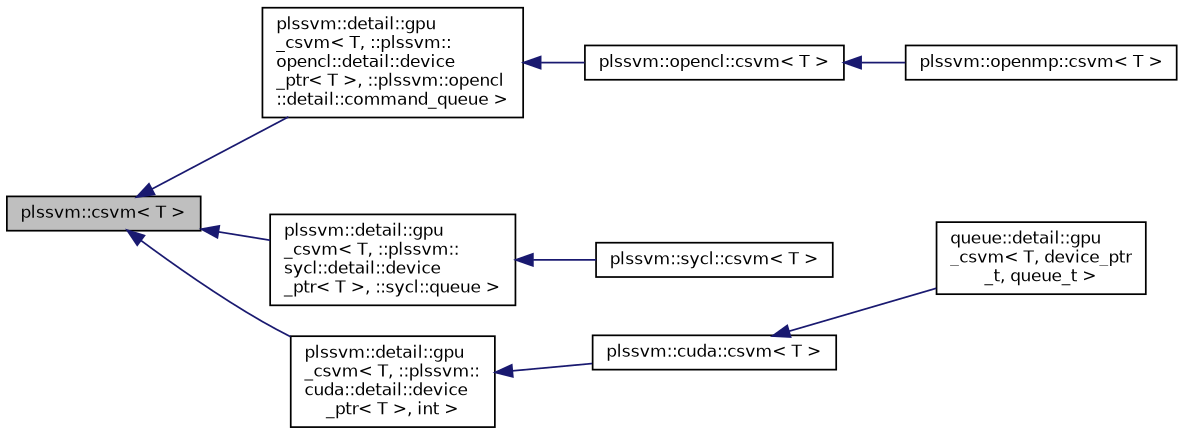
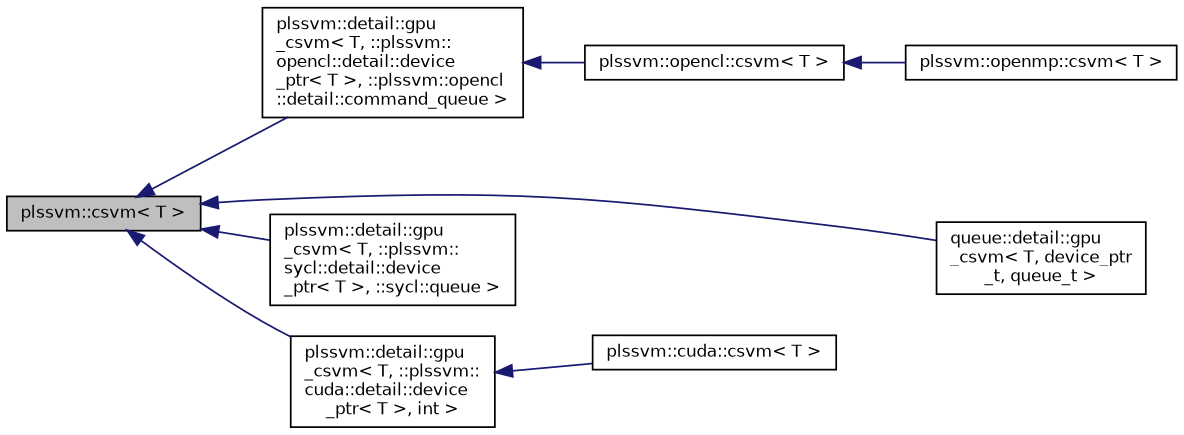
node "plssvm::sycl::csvm< T >": removed
edge "queue::detail::gpu _csvm< T, device_ptr _t, queue_t >" -> "plssvm::cuda::csvm< T >": now "queue::detail::gpu _csvm< T, device_ptr _t, queue_t >" -> "plssvm::csvm< T >"
